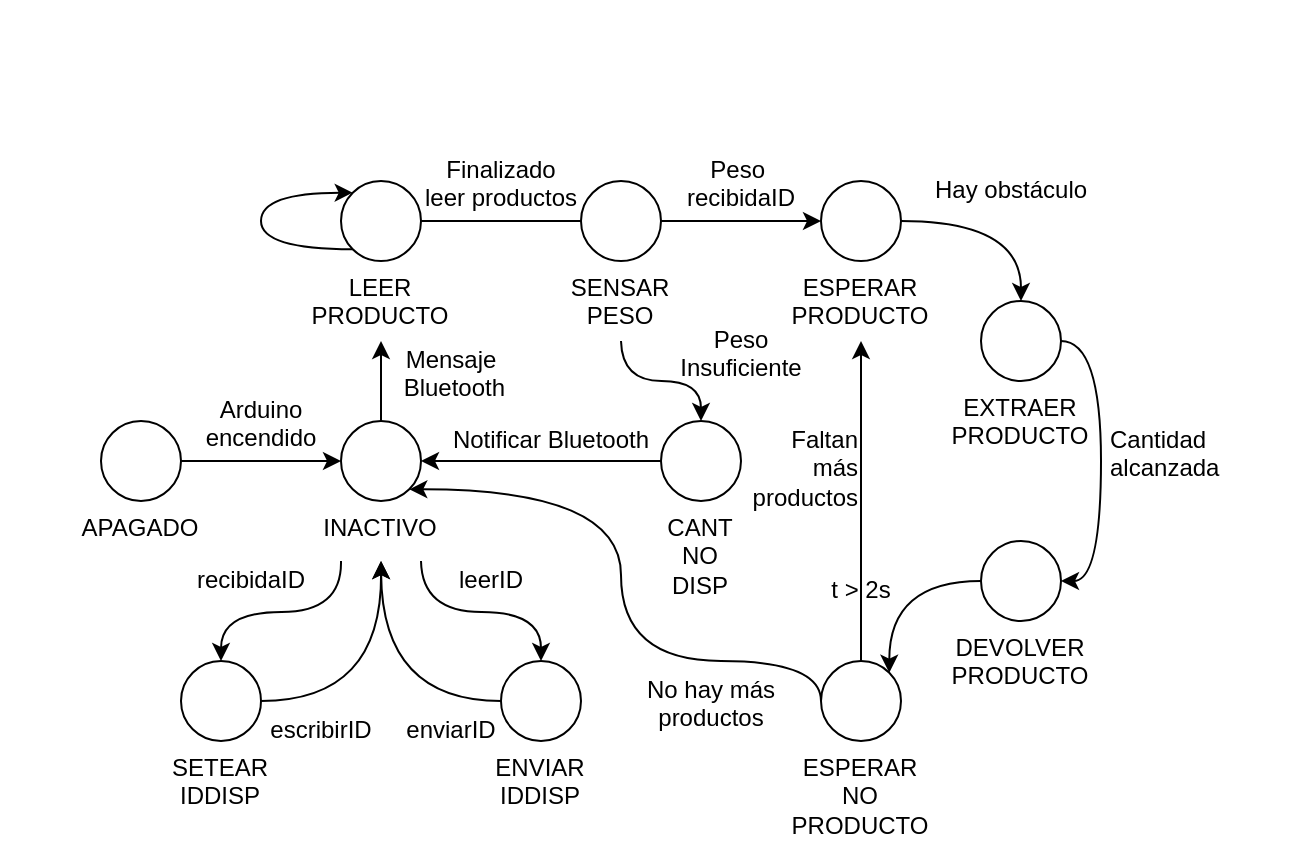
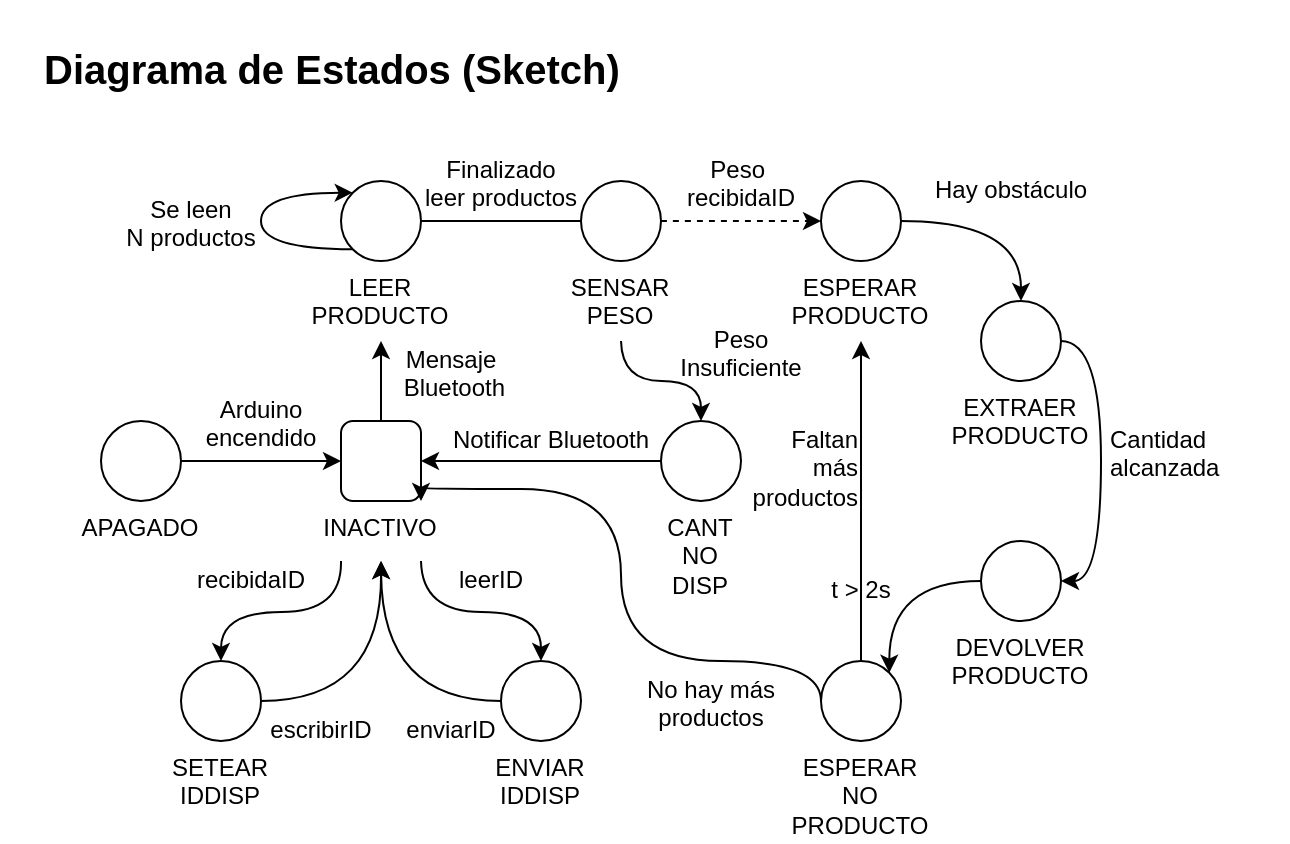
node "Diagrama de Estados (Sketch)": added
node "Se leen N productos": added
edge "SENSAR PESO" -> "ESPERAR PRODUCTO": style solid -> dashed
node "INACTIVO": shape ellipse -> rounded rectangle
